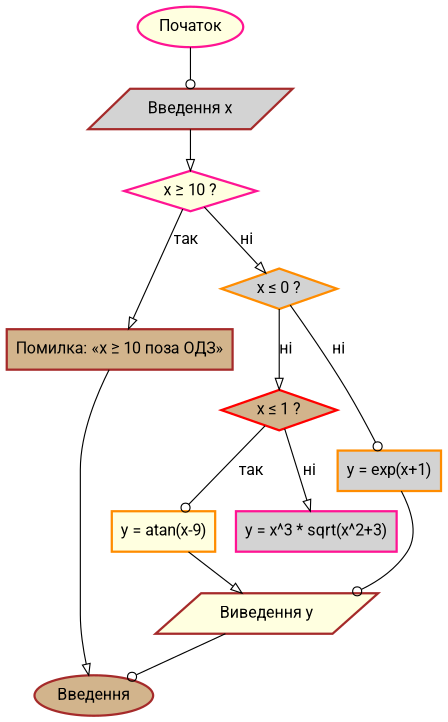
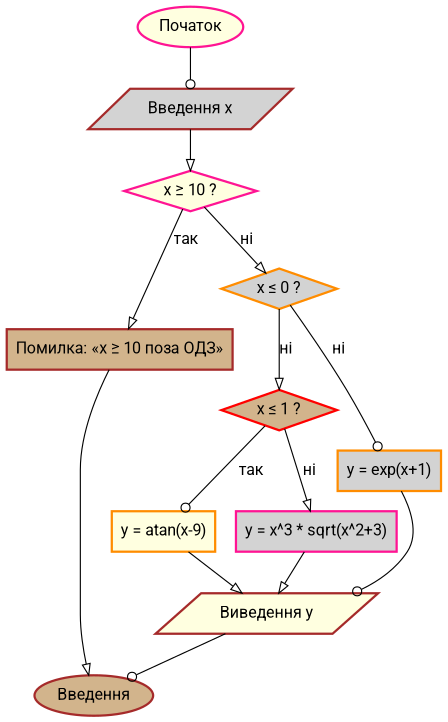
edge "y = x^3 * sqrt(x^2+3)" -> "Виведення y": added
